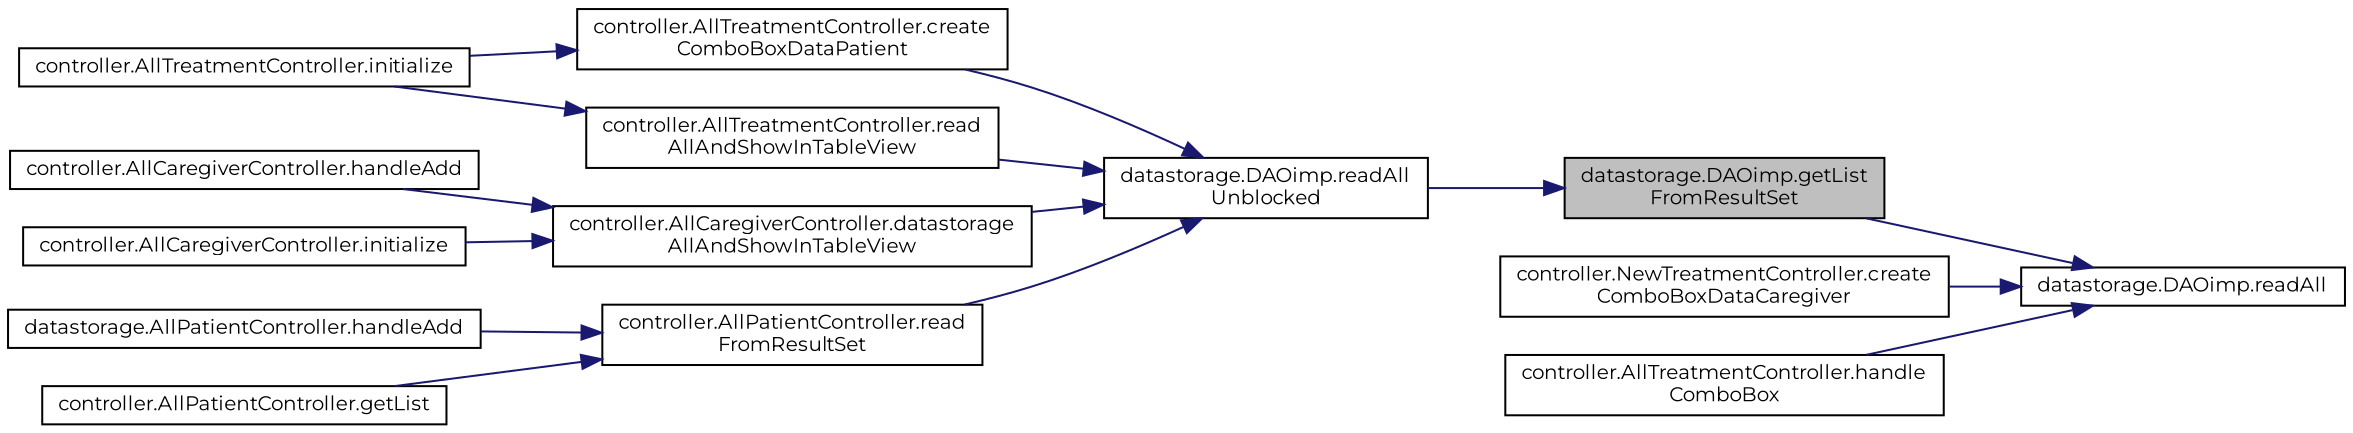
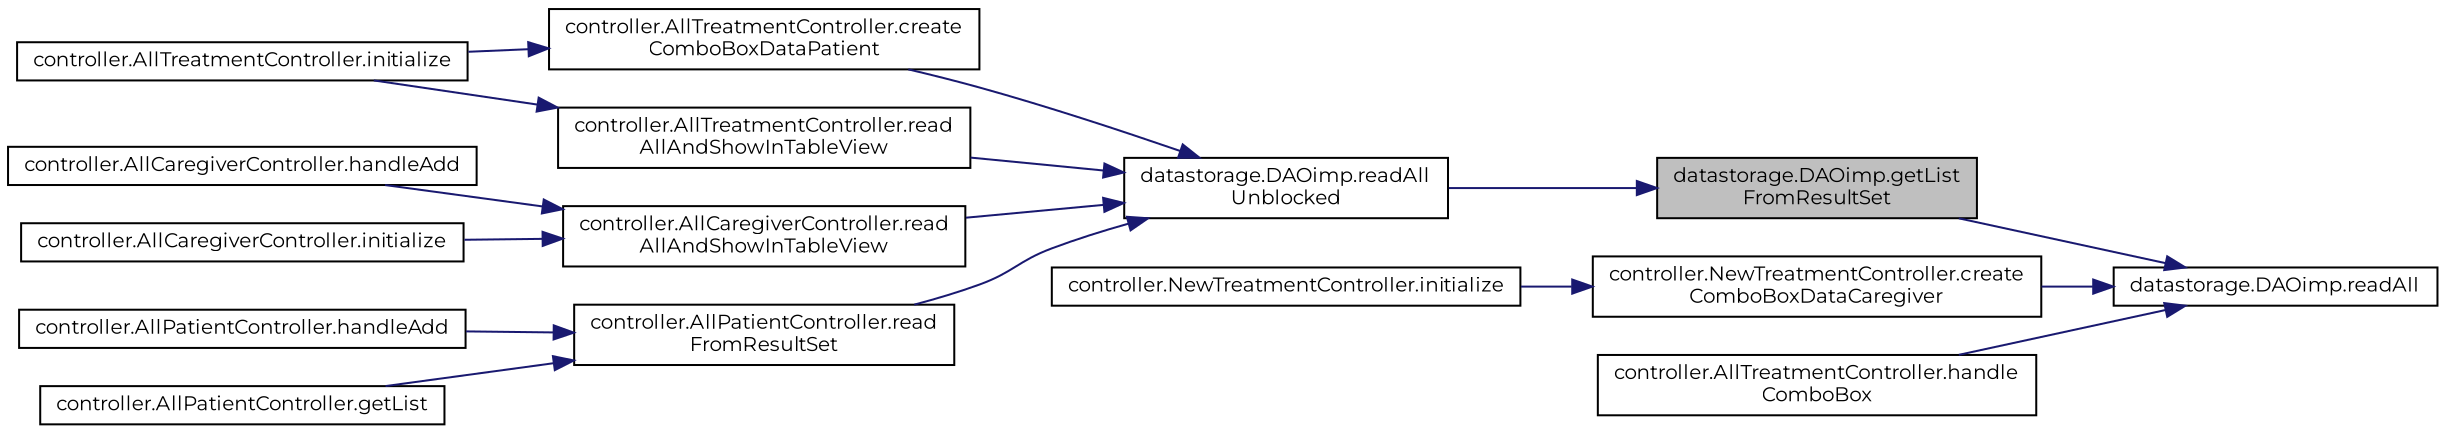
node "controller.AllCaregiverController.datastorage AllAndShowInTableView": label "controller.AllCaregiverController.datastorage AllAndShowInTableView" -> "controller.AllCaregiverController.read AllAndShowInTableView"
node "controller.NewTreatmentController.initialize": added
node "datastorage.AllPatientController.handleAdd": label "datastorage.AllPatientController.handleAdd" -> "controller.AllPatientController.handleAdd"
